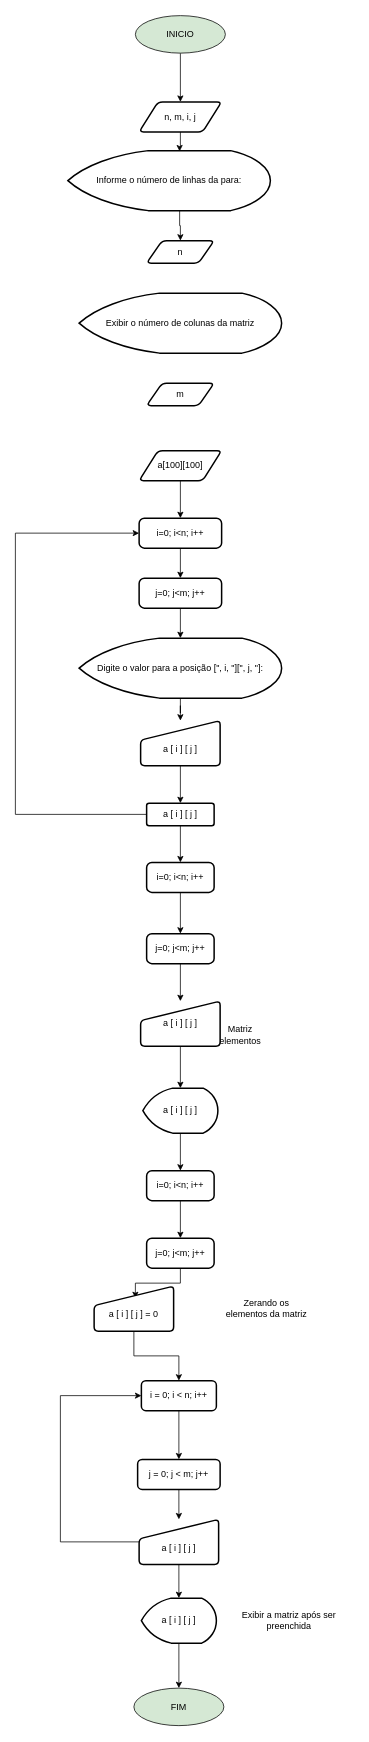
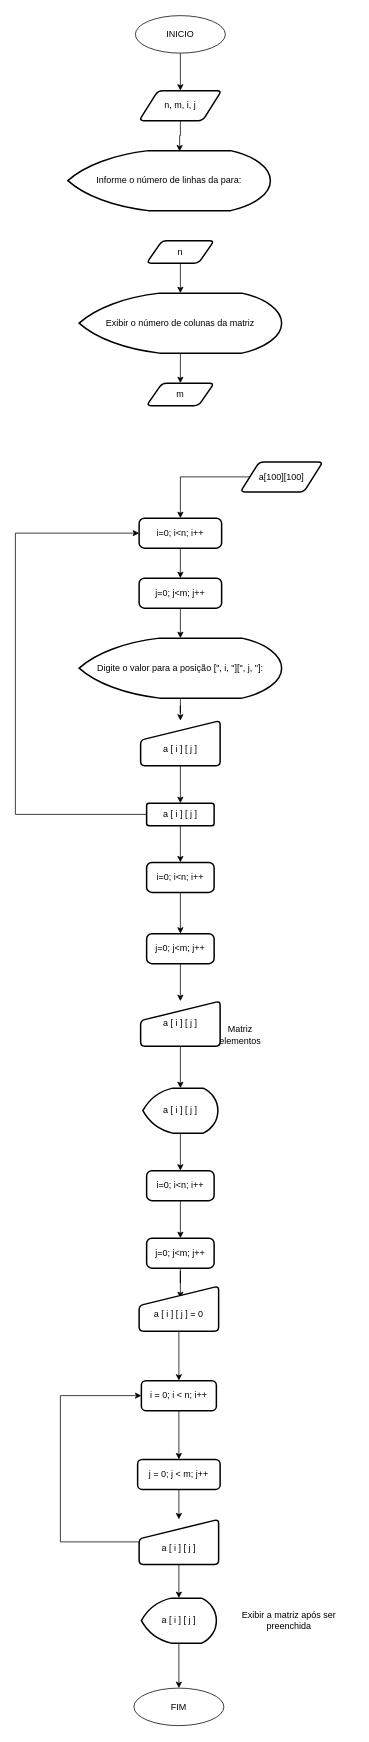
node "INICIO": fillcolor #d5e8d4 -> #ffffff
node "n, m, i, j": moved (180, 117) -> (180, 105)
edge "Informe o número de linhas da para:" -> "n": removed
edge "n" -> "Exibir o número de colunas da matriz": added
edge "Exibir o número de colunas da matriz" -> "m": added
node "a[100][100]": moved (180, 465) -> (282, 477)
node "a [ i ] [ j ] = 0": moved (134, 1308) -> (179, 1308)
node "Zerando os elementos da matriz": removed
node "FIM": fillcolor #d5e8d4 -> #ffffff
